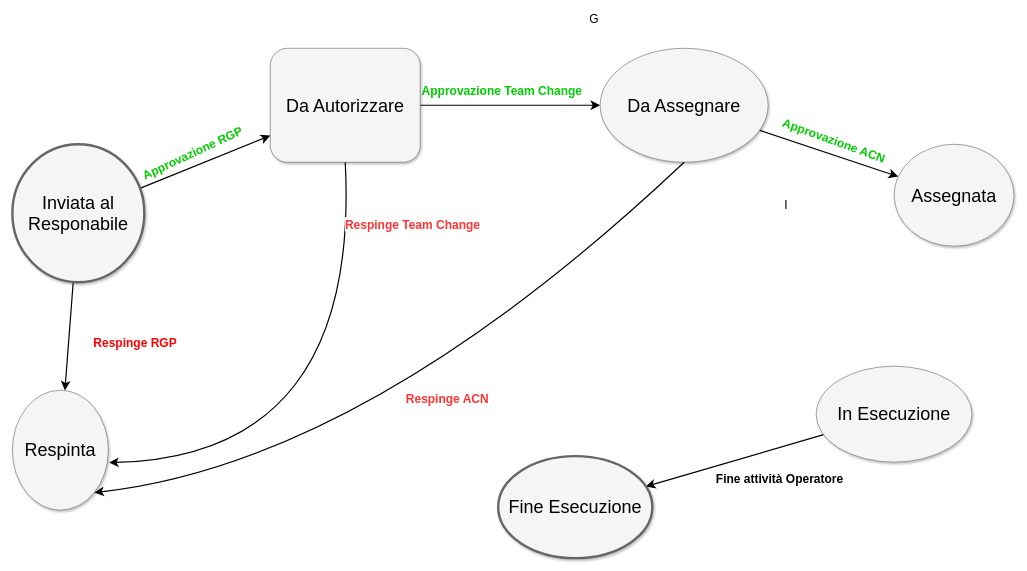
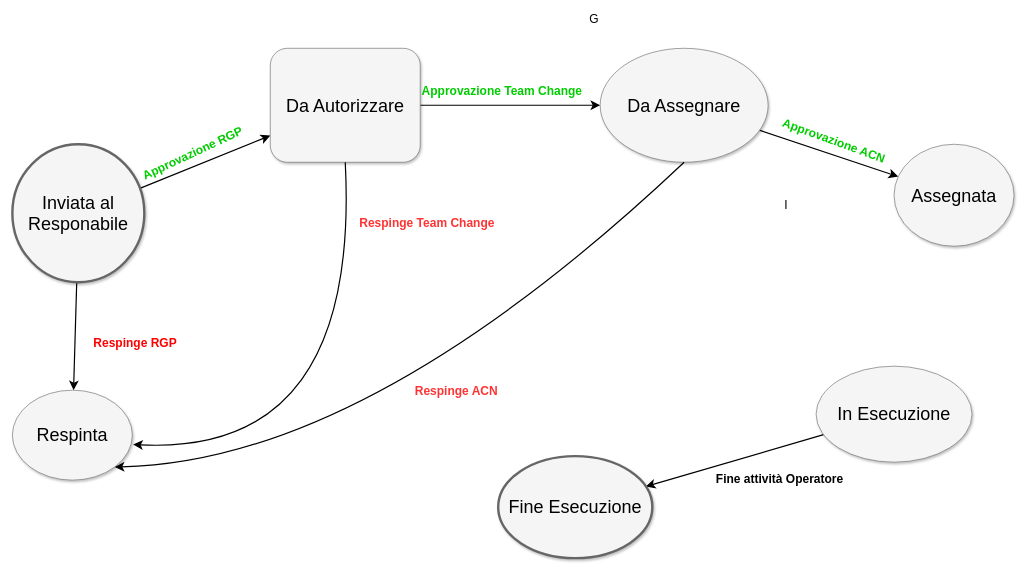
node "Respinta": size 96x120 -> 120x90
